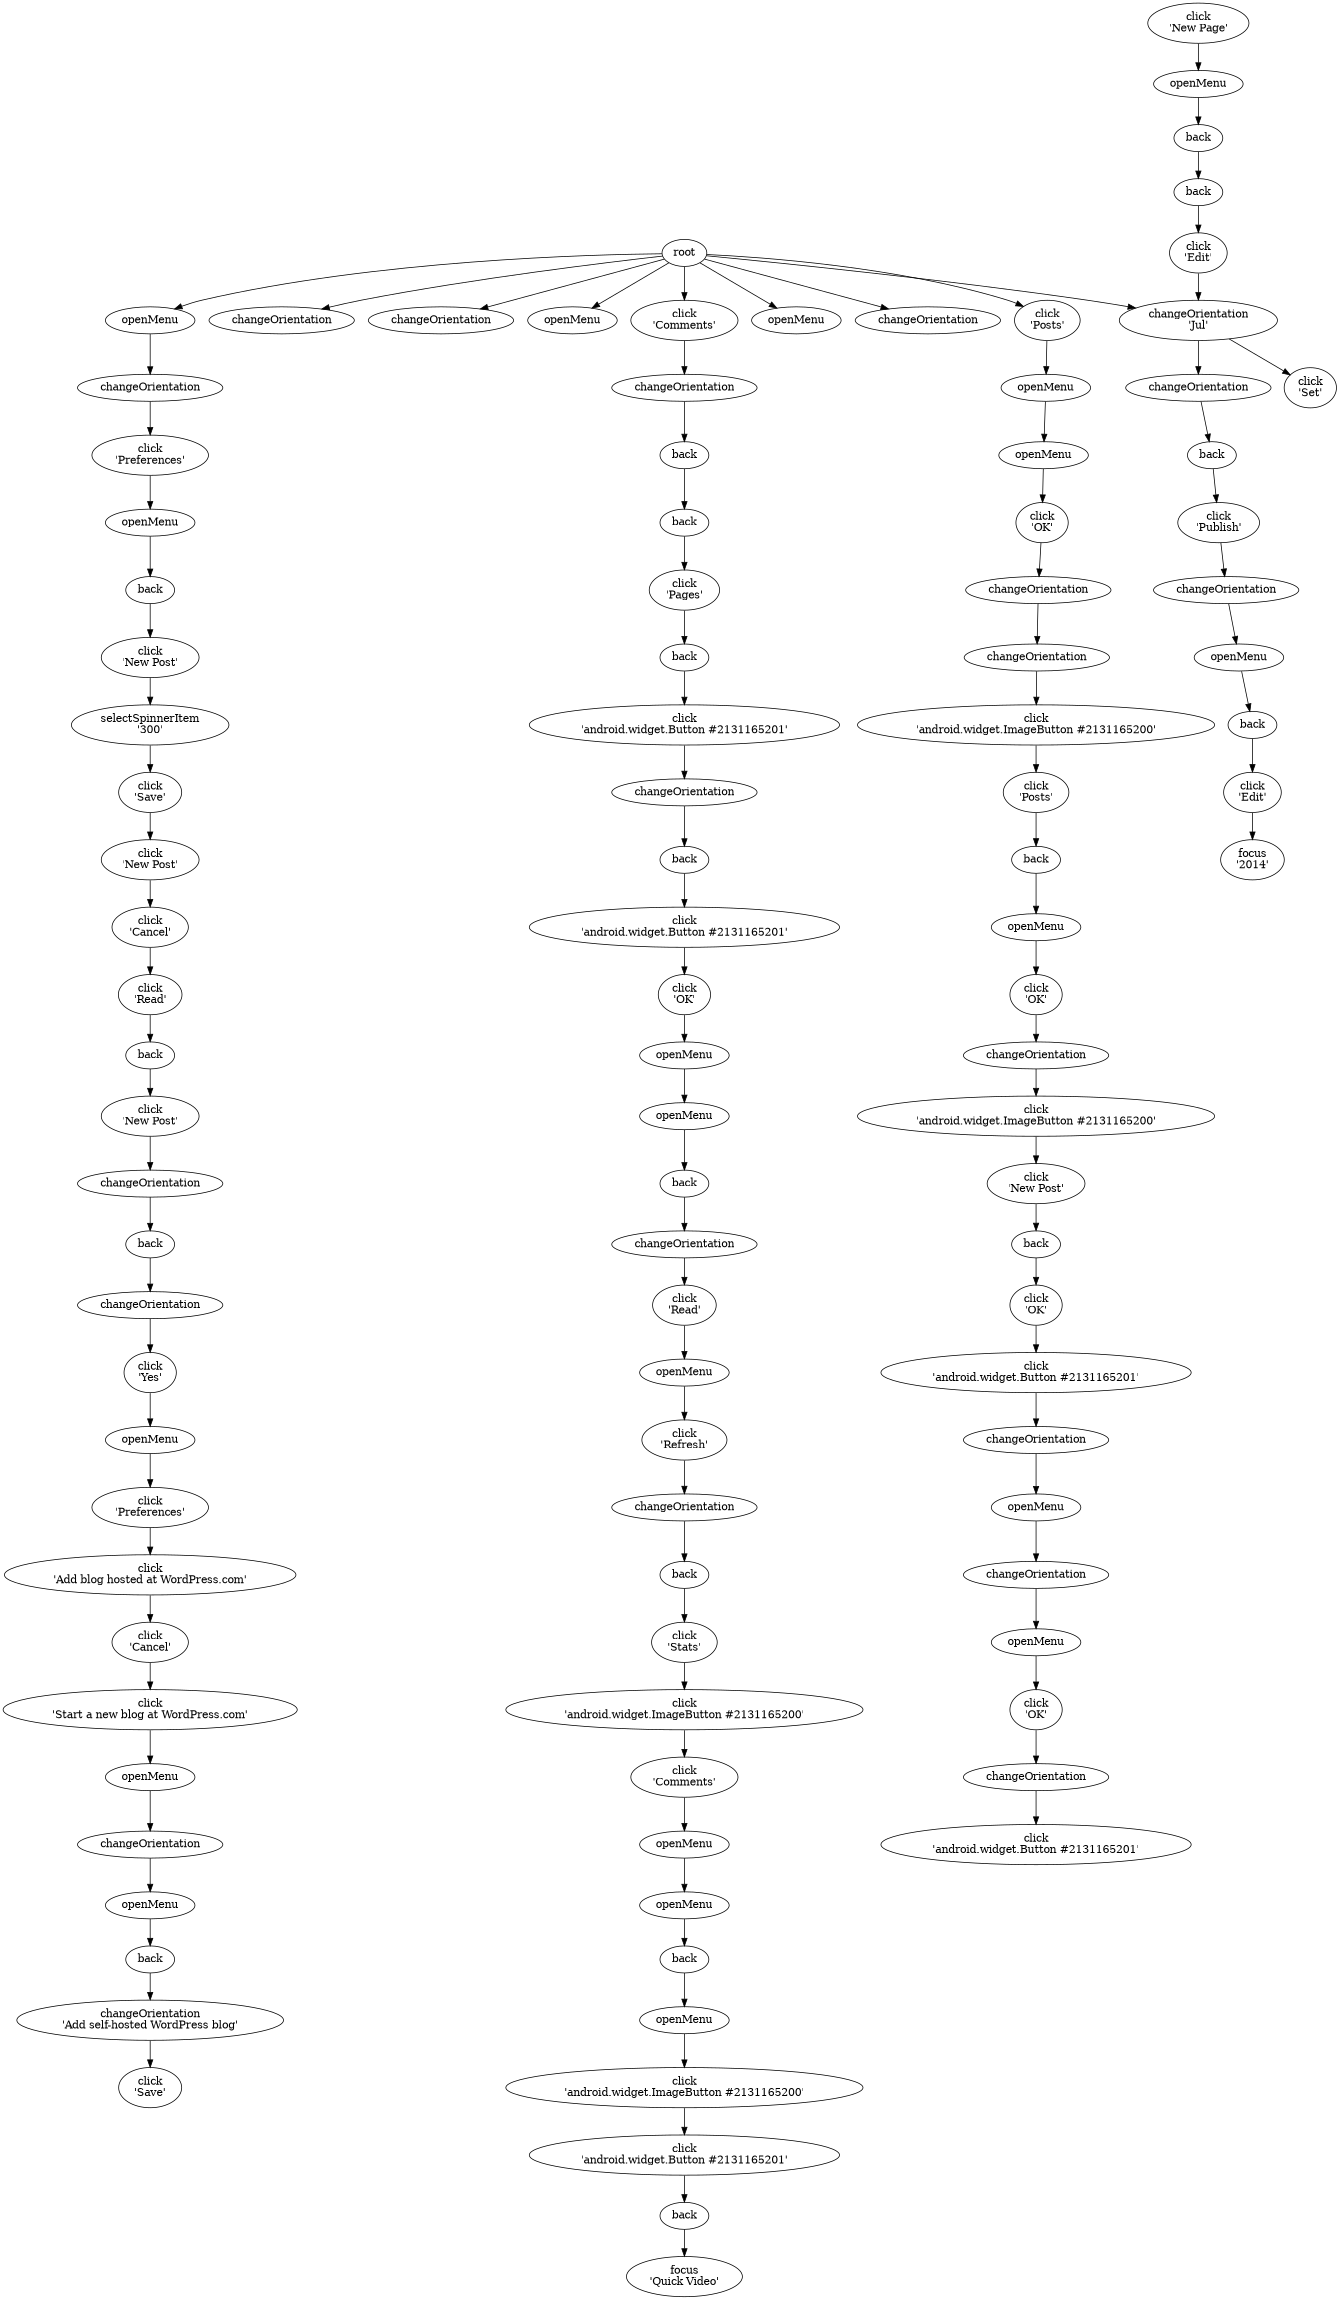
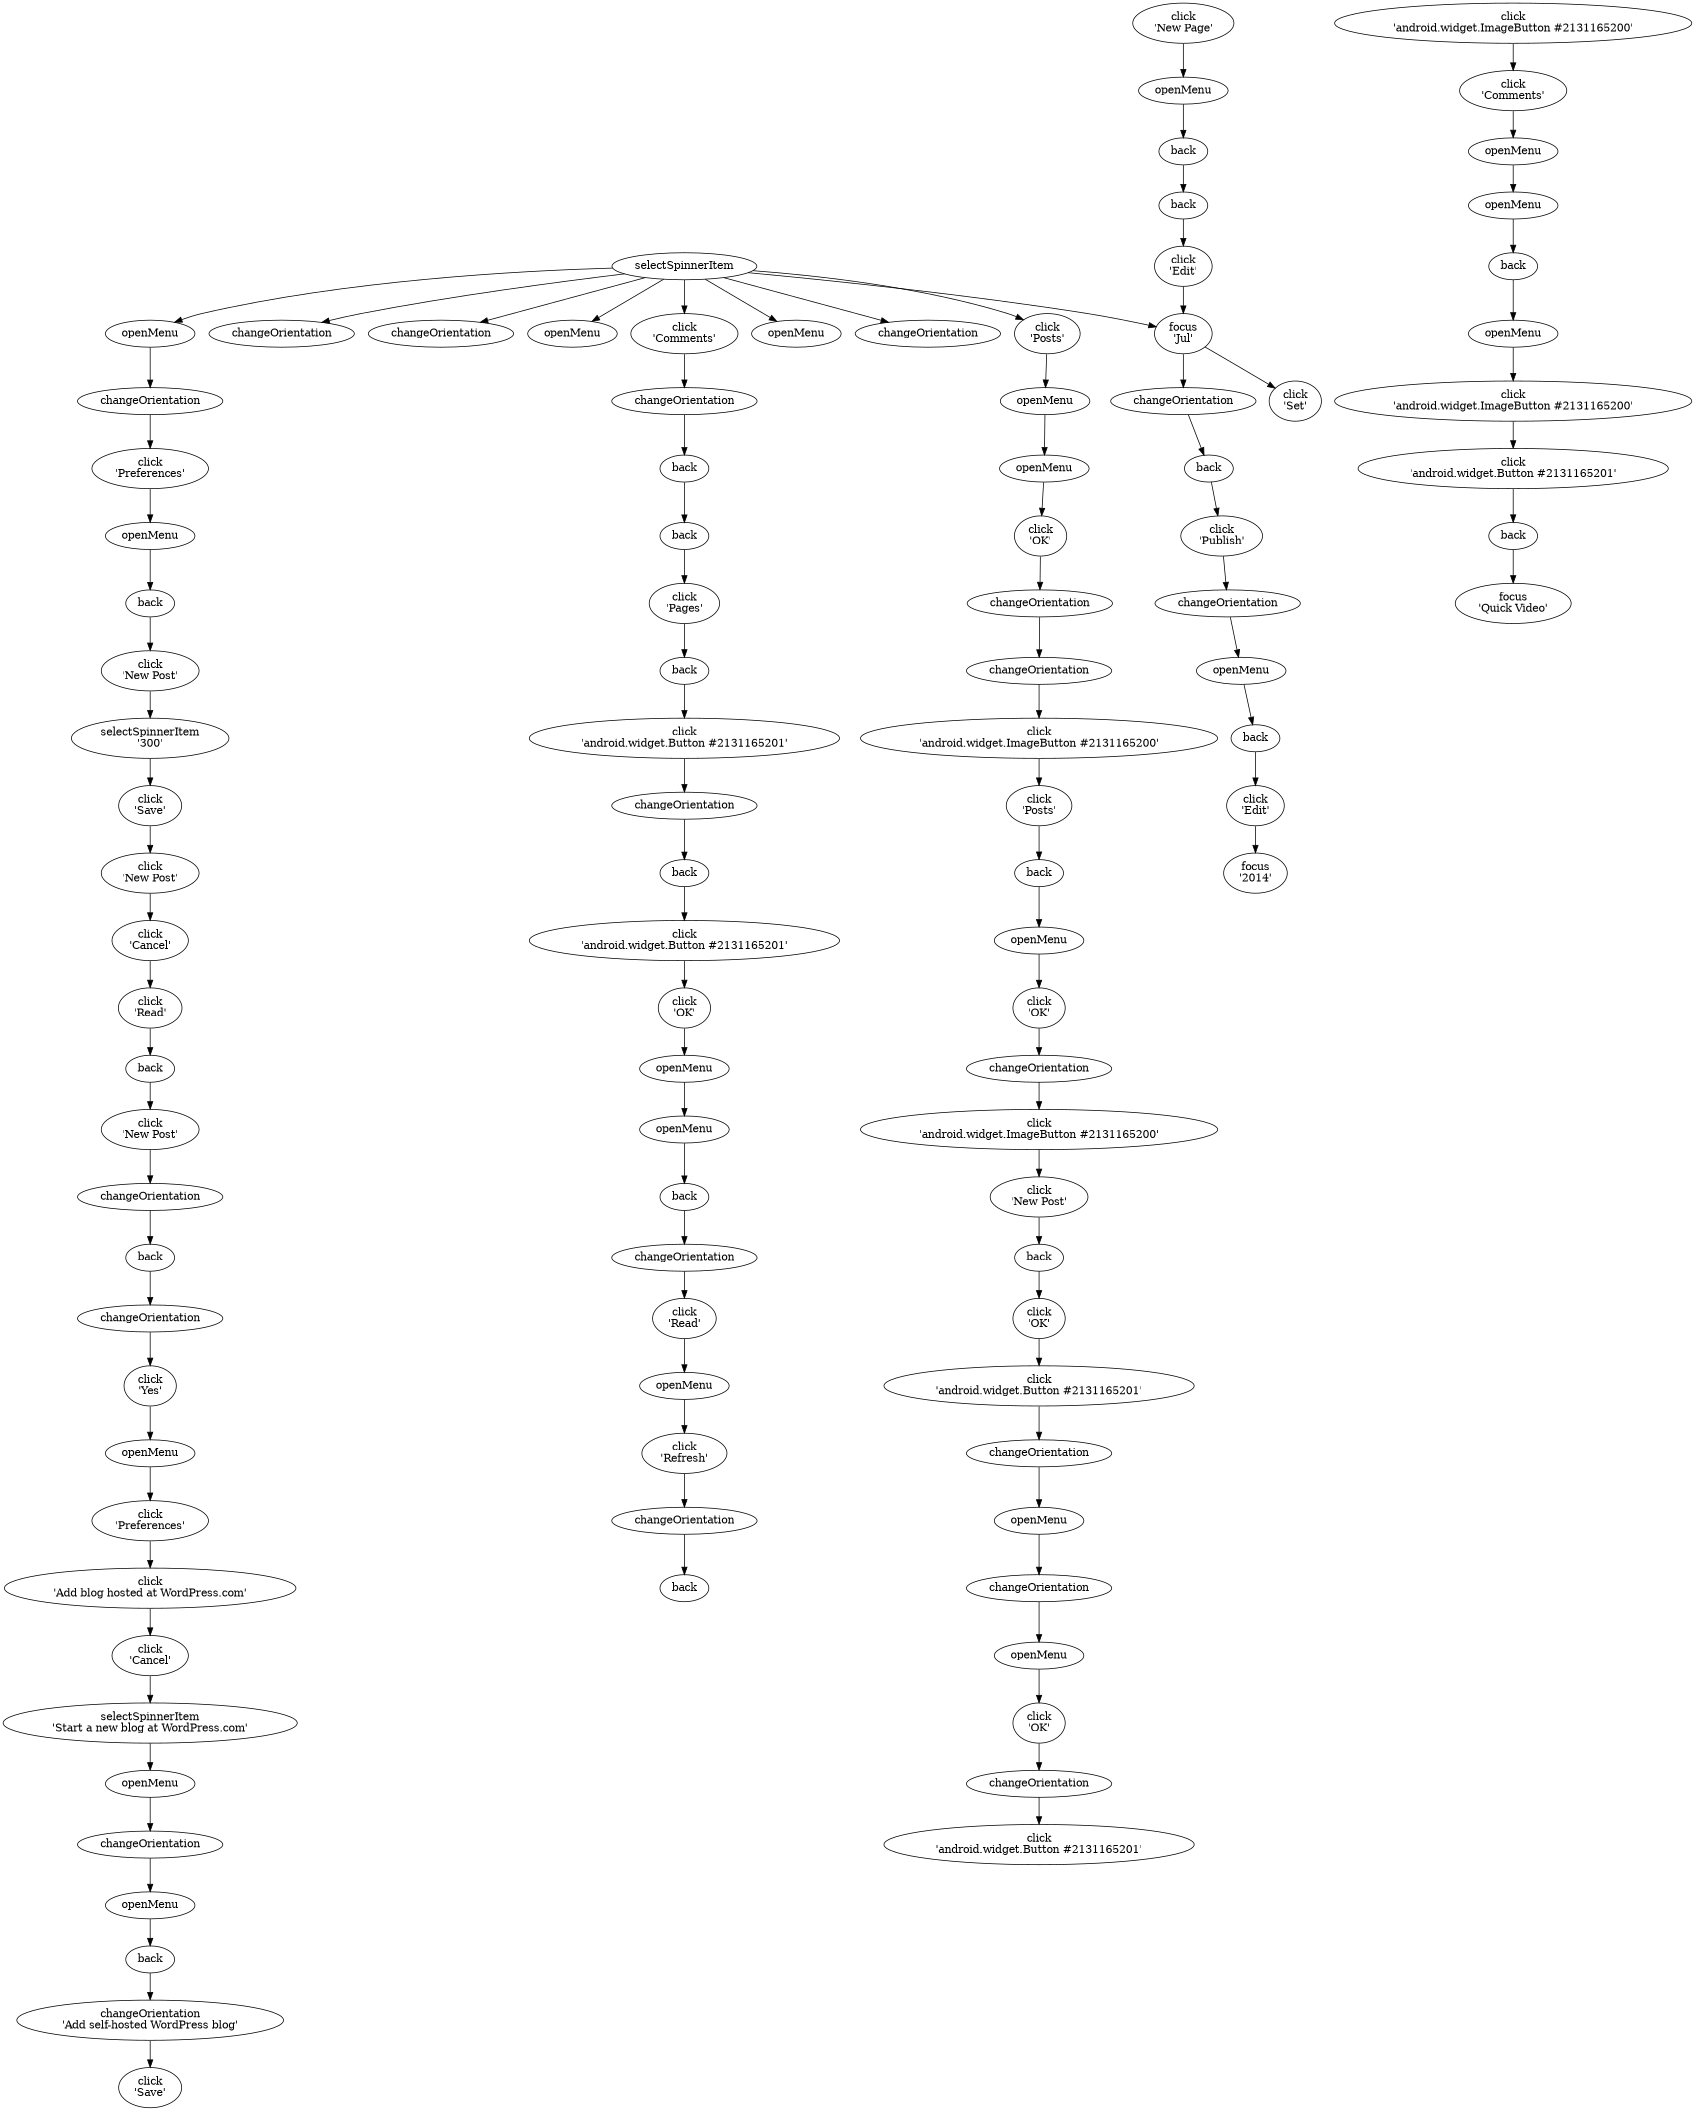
node "root": label "root" -> "selectSpinnerItem"
node "changeOrientation 'Jul'": label "changeOrientation 'Jul'" -> "focus 'Jul'"
node "click 'Stats'": removed
node "click 'Start a new blog at WordPress.com'": label "click 'Start a new blog at WordPress.com'" -> "selectSpinnerItem 'Start a new blog at WordPress.com'"
